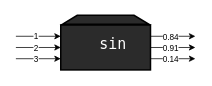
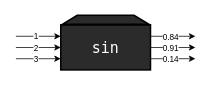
node "sin": moved (113, 44) -> (105, 48)
